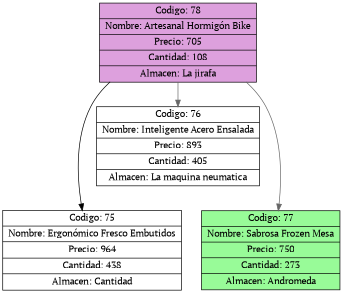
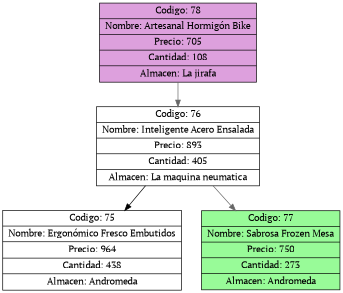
edge "Codigo: 78" -> "Codigo: 75": now "Codigo: 76" -> "Codigo: 75"
edge "Codigo: 78" -> "Codigo: 77": now "Codigo: 76" -> "Codigo: 77"
node "Codigo: 75": text "Almacen: Cantidad" -> "Almacen: Andromeda"
